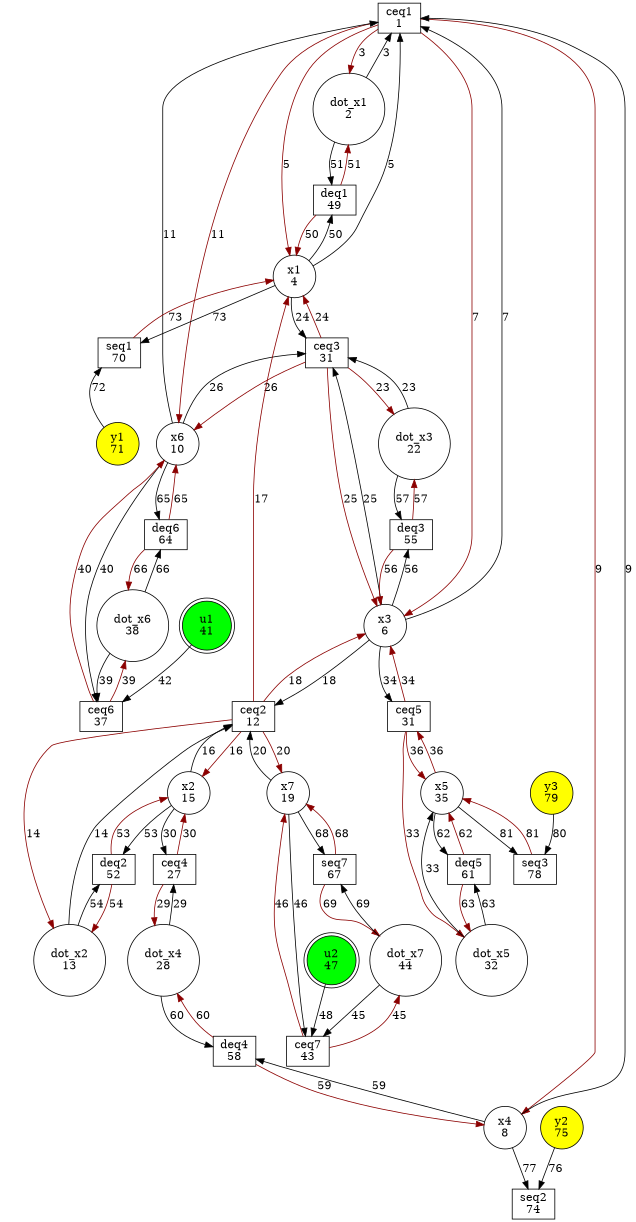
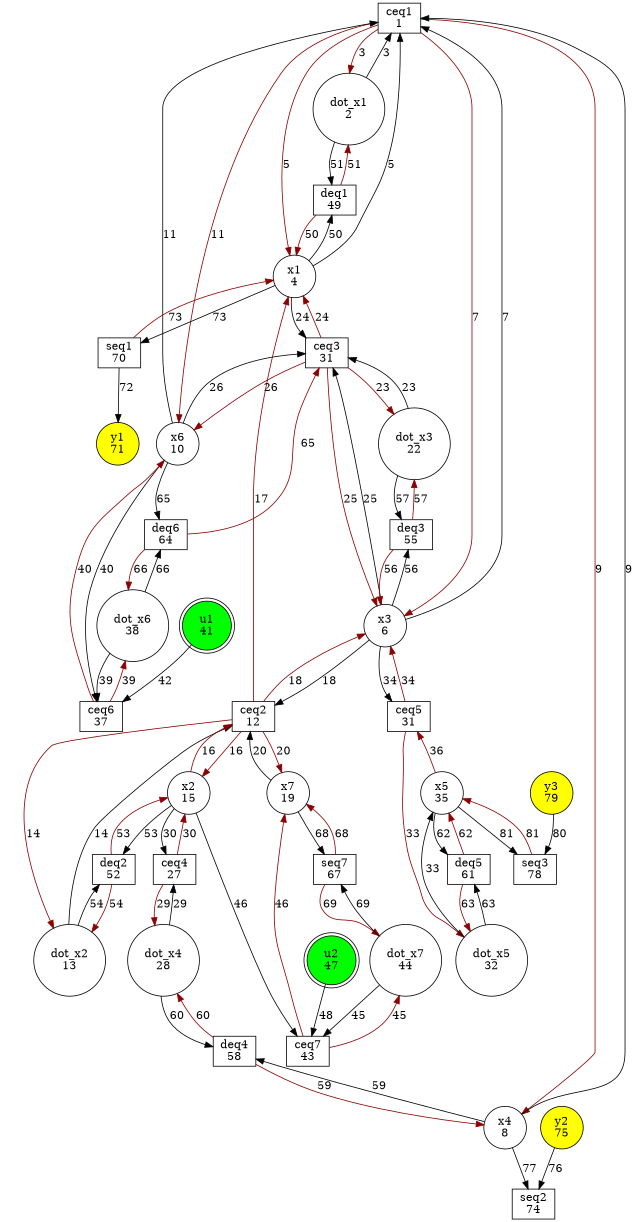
edge "y1 71" -> "seq1 70": reversed
edge "deq6 64" -> "x6 10": now "deq6 64" -> "ceq3 31"
edge "x2 15" -> "ceq2 12": color black -> red4
edge "ceq5 31" -> "x5 35": removed, label "36"
edge "x7 19" -> "ceq7 43": now "x2 15" -> "ceq7 43"
